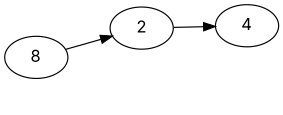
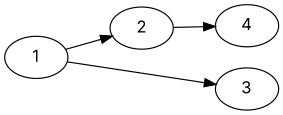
node "8": label "8" -> "1"
node "3": added
